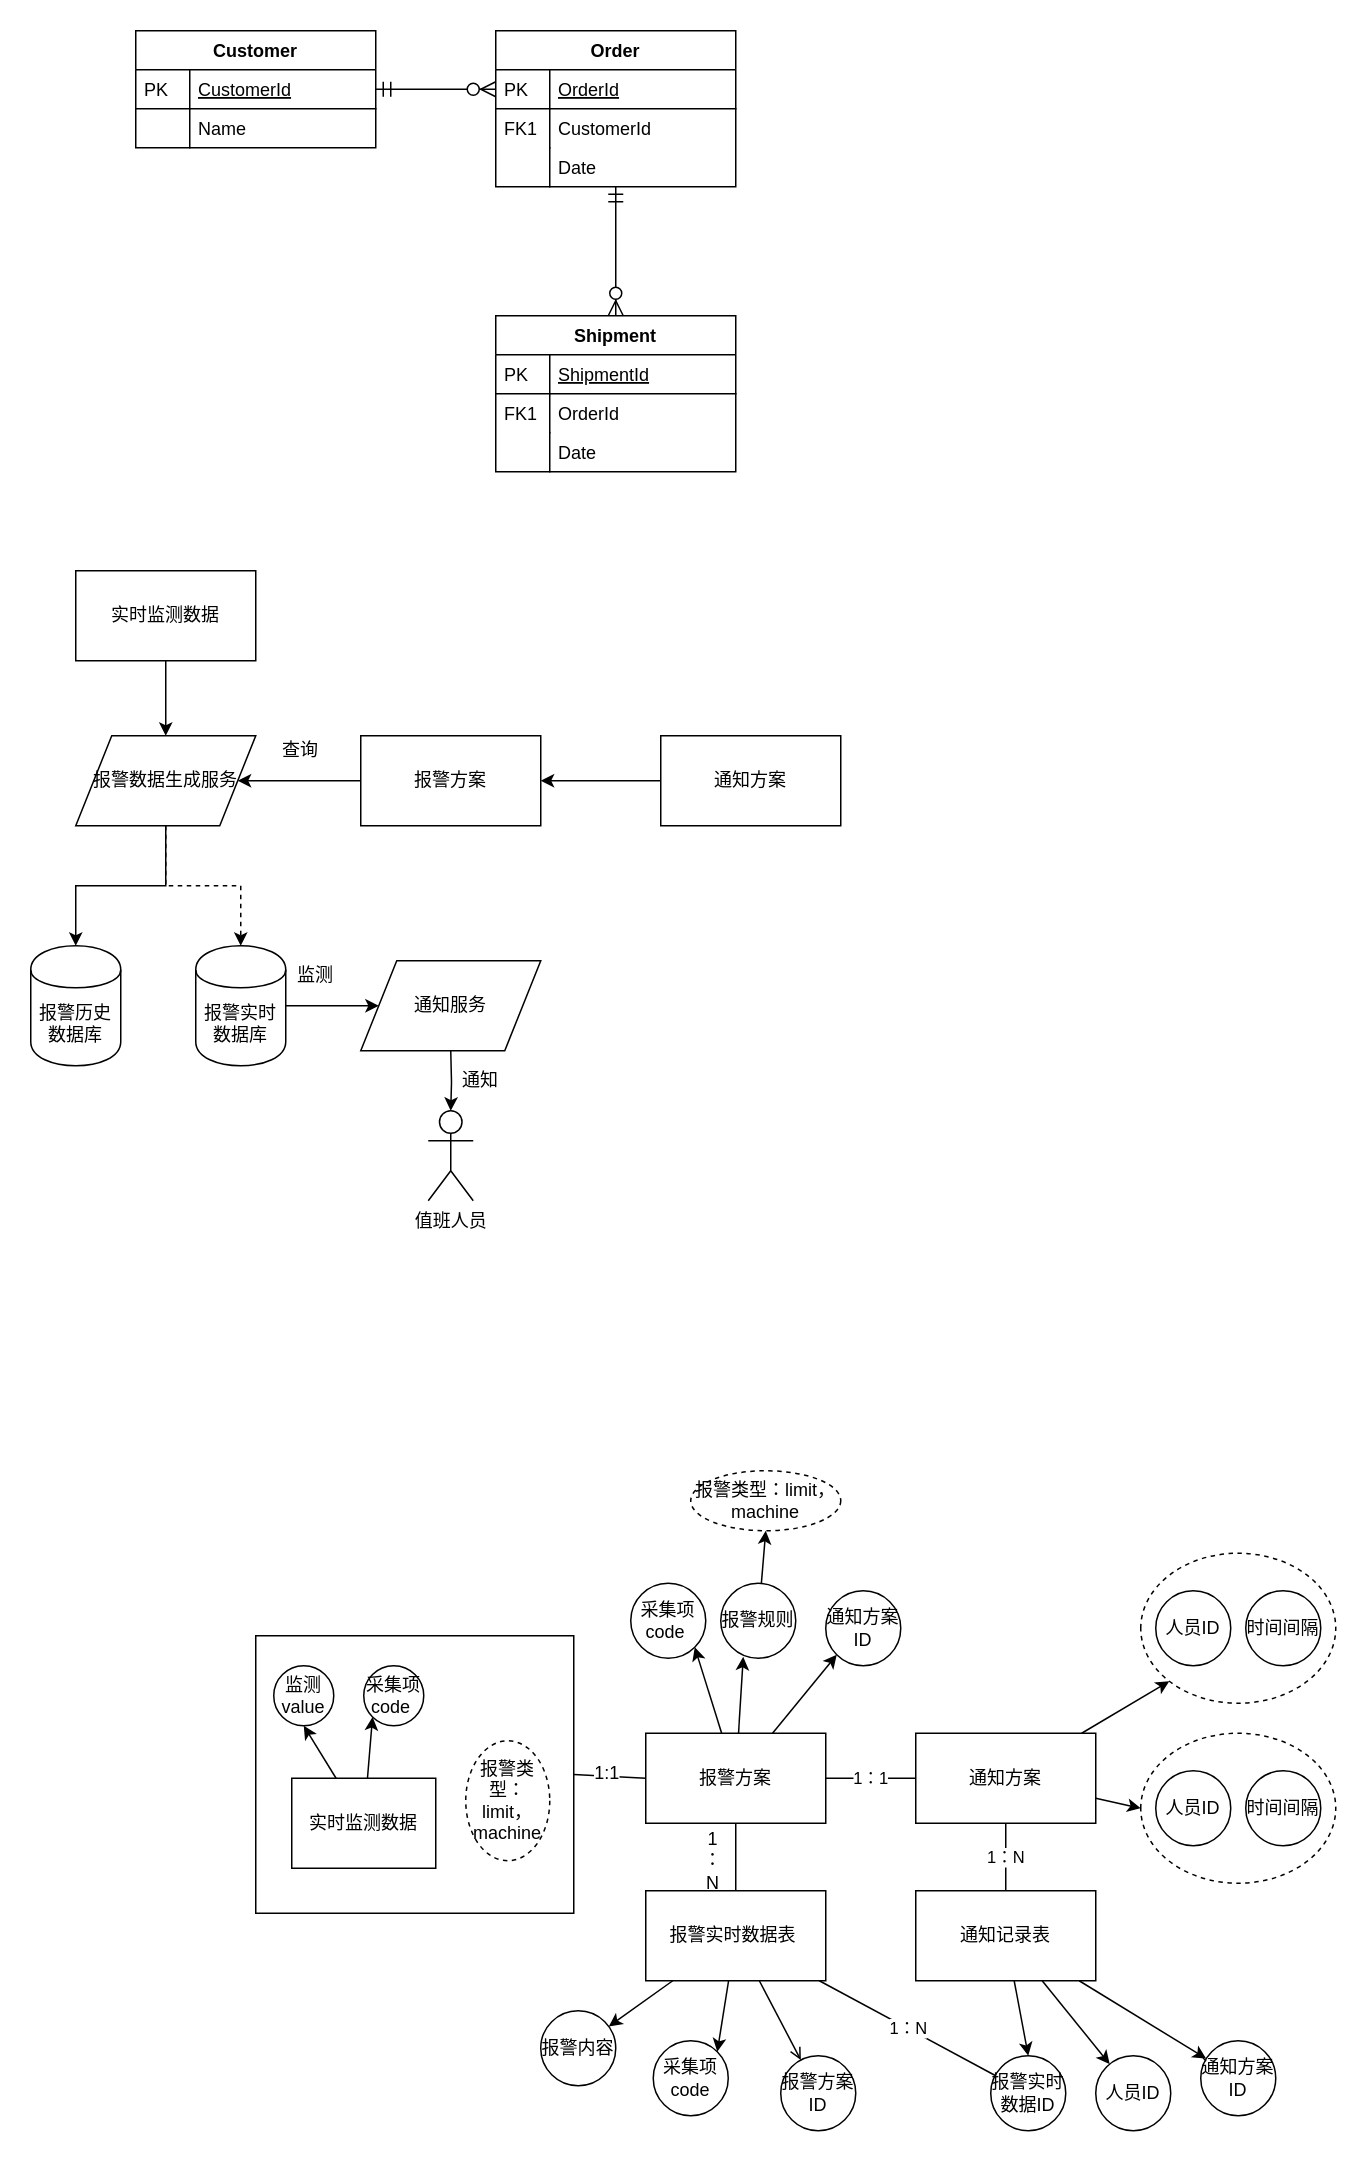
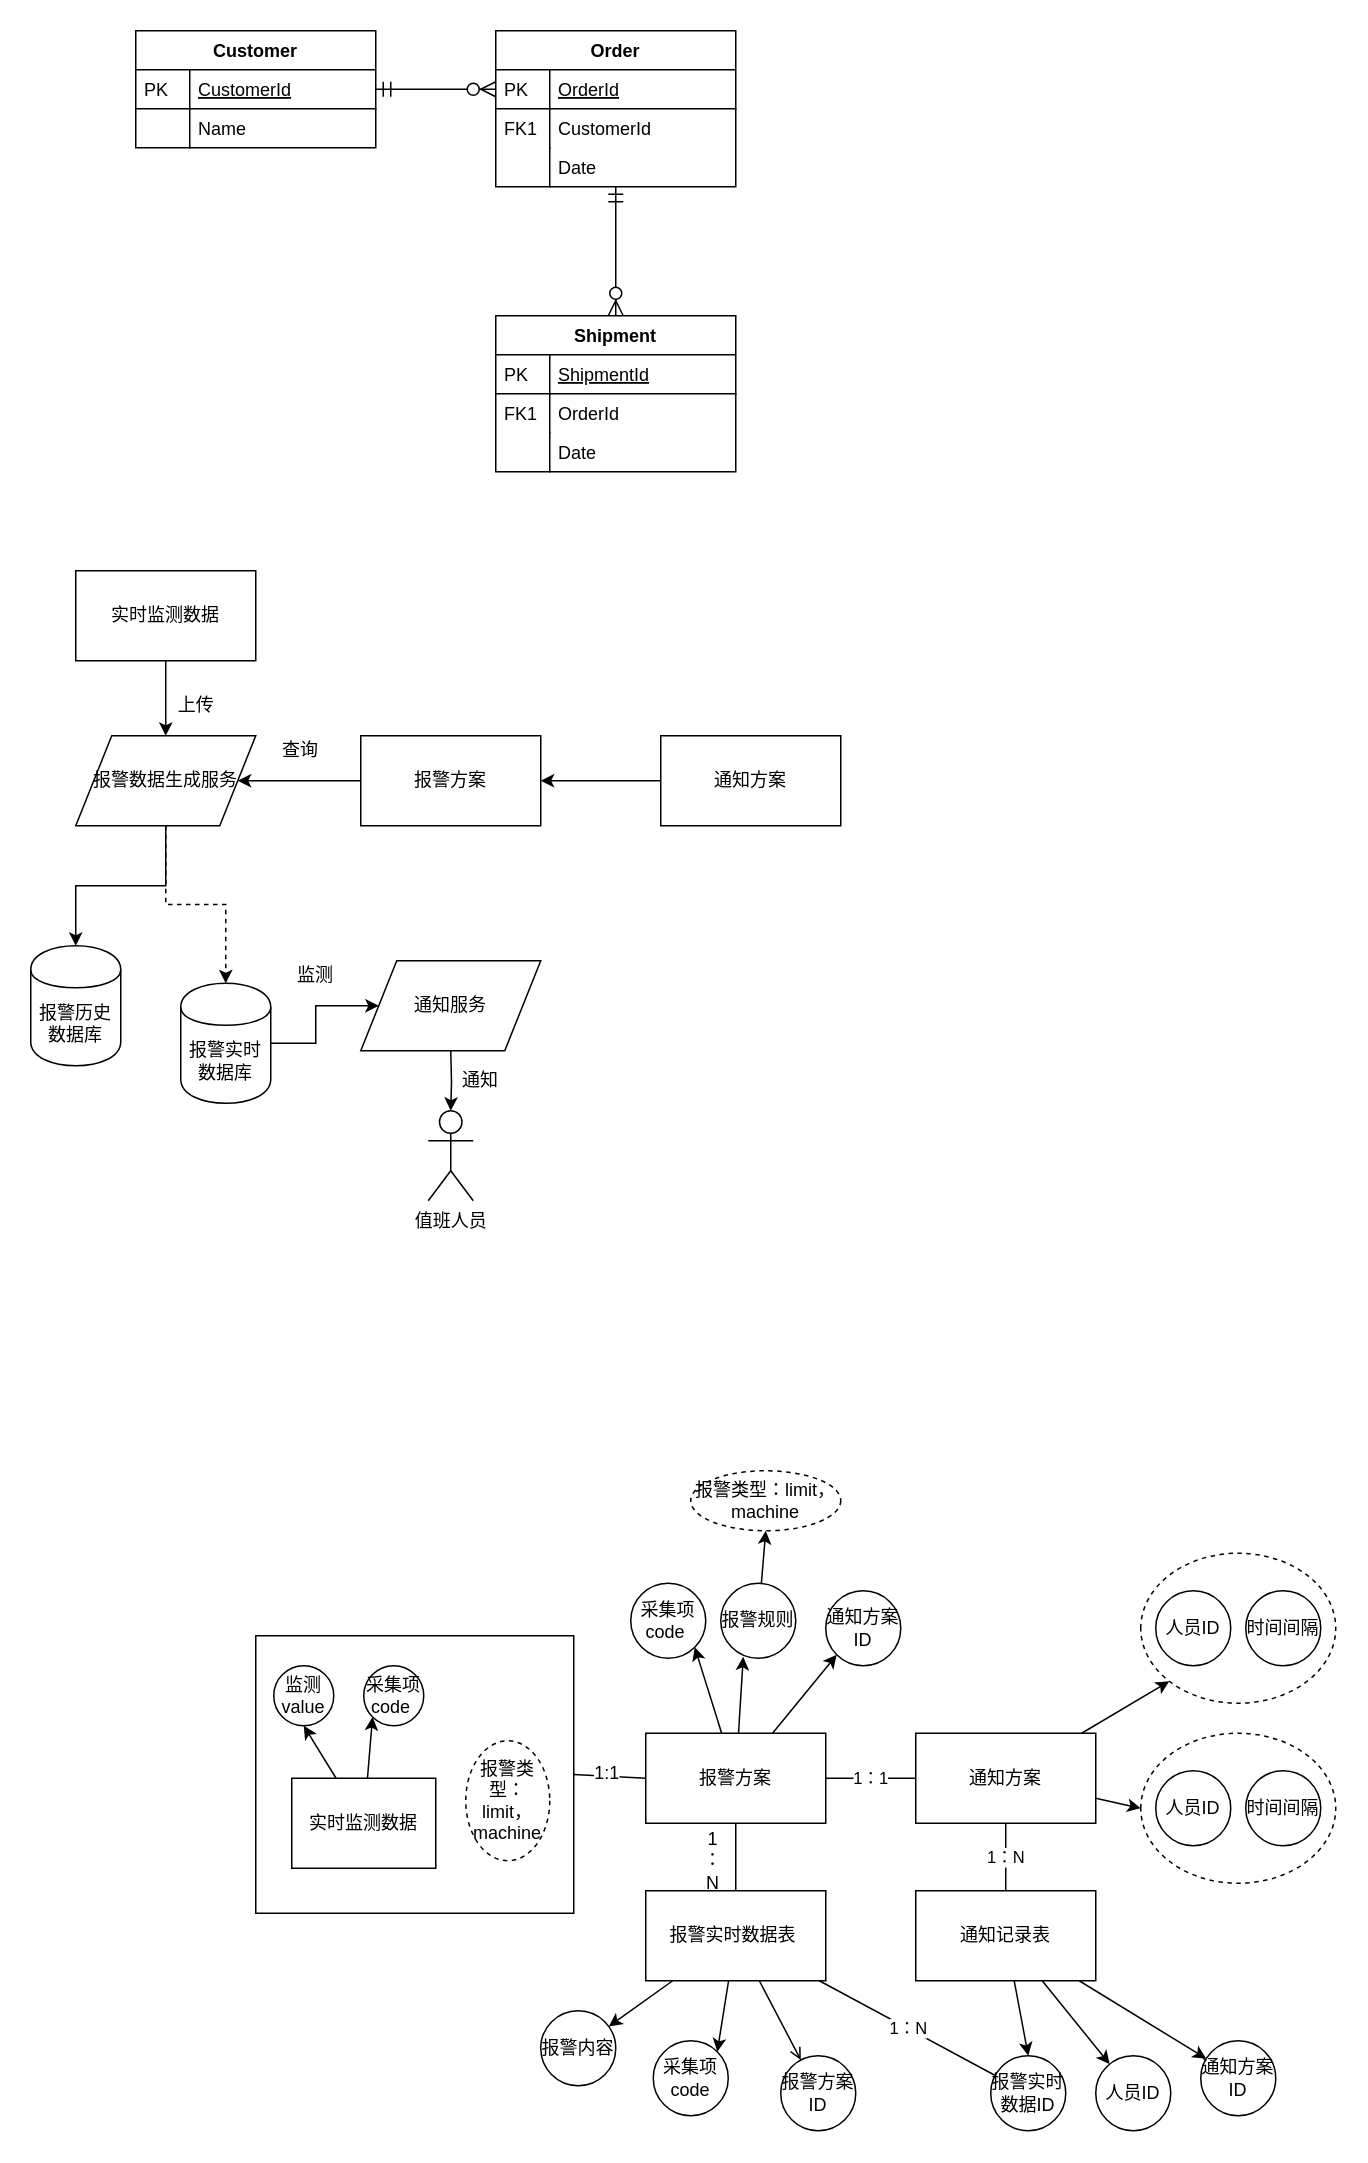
node "上传": added
node "报警实时数据库": moved (241, 1006) -> (226, 1043)
